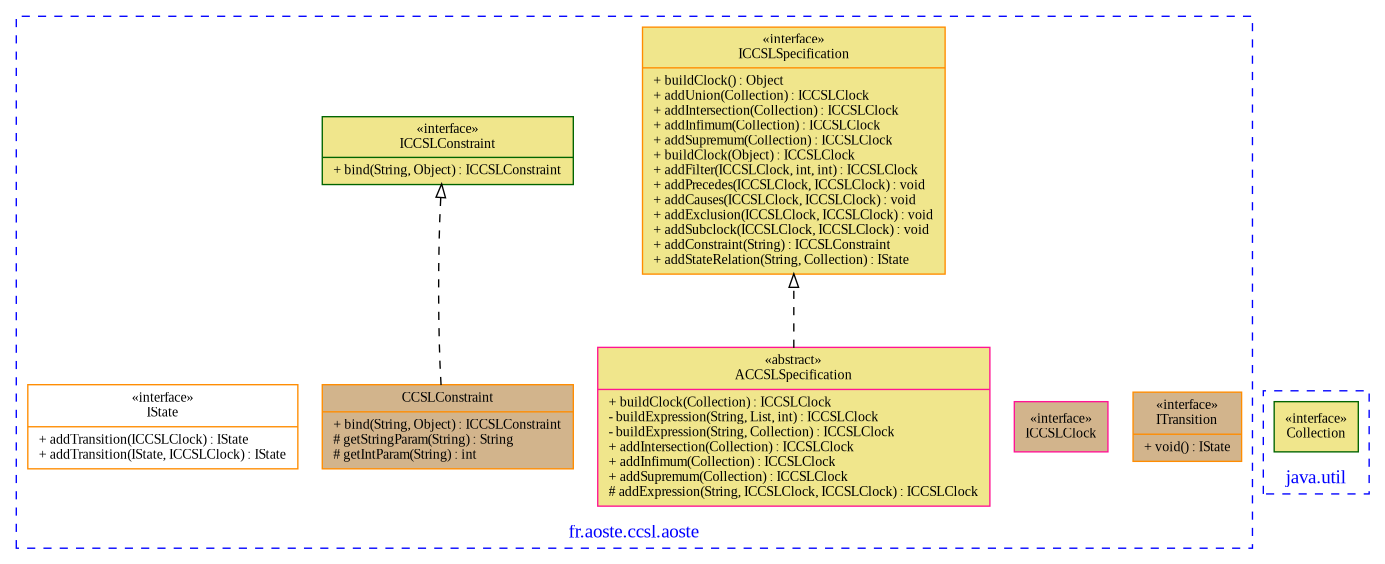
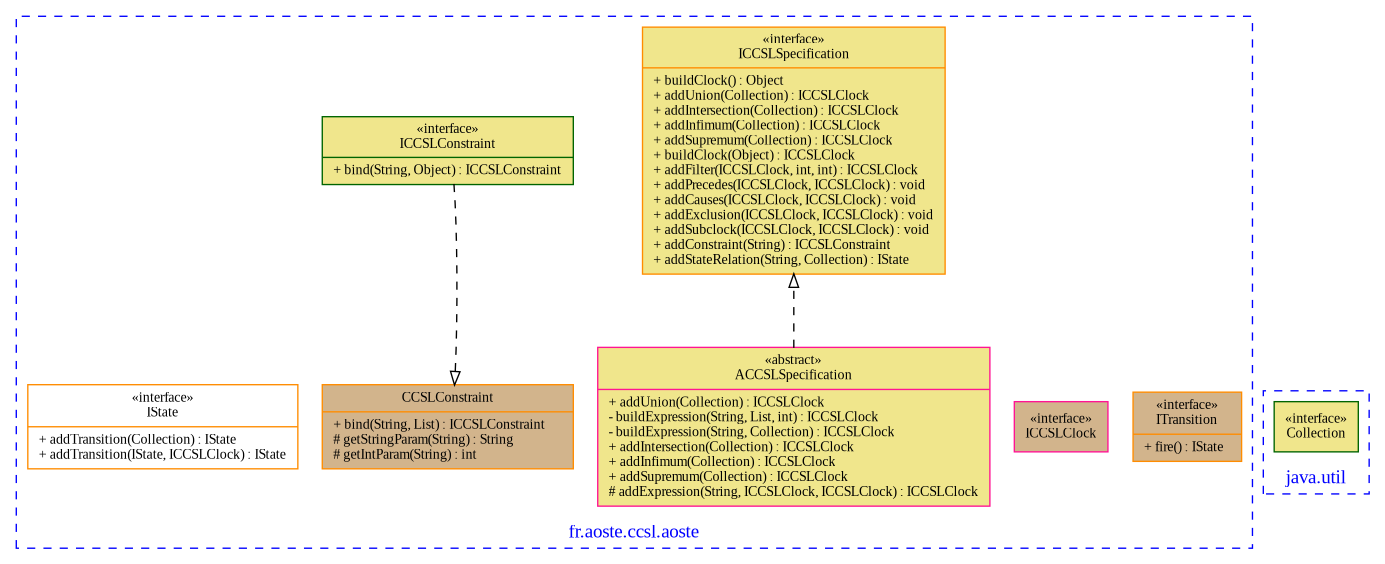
edge "CCSLConstraint" -> "ICCSLConstraint": reversed
node "ACCSLSpecification": text "+ buildClock(Collection) : ICCSLClock" -> "+ addUnion(Collection) : ICCSLClock"
node "CCSLConstraint": text "+ bind(String, Object) : ICCSLConstraint" -> "+ bind(String, List) : ICCSLConstraint"
node "IState": text "+ addTransition(ICCSLClock) : IState" -> "+ addTransition(Collection) : IState"
node "ITransition": text "+ void() : IState" -> "+ fire() : IState"
